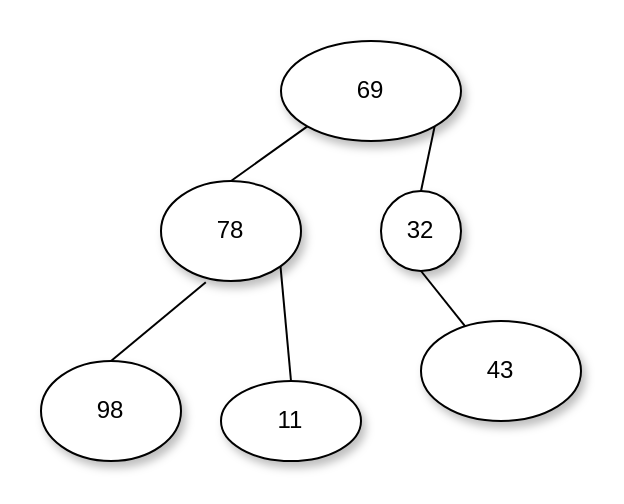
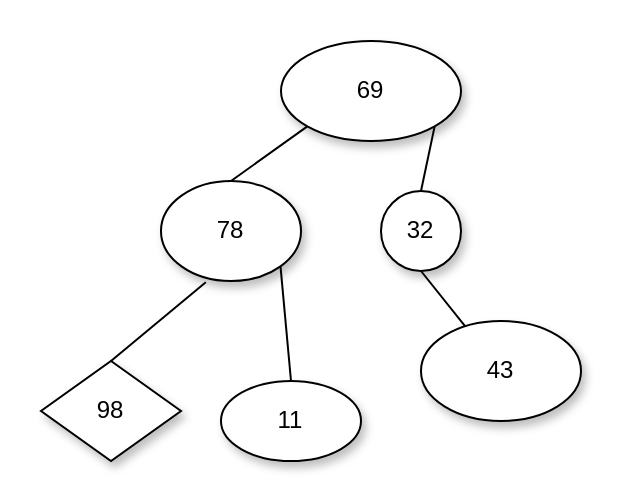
node "98": shape ellipse -> diamond
